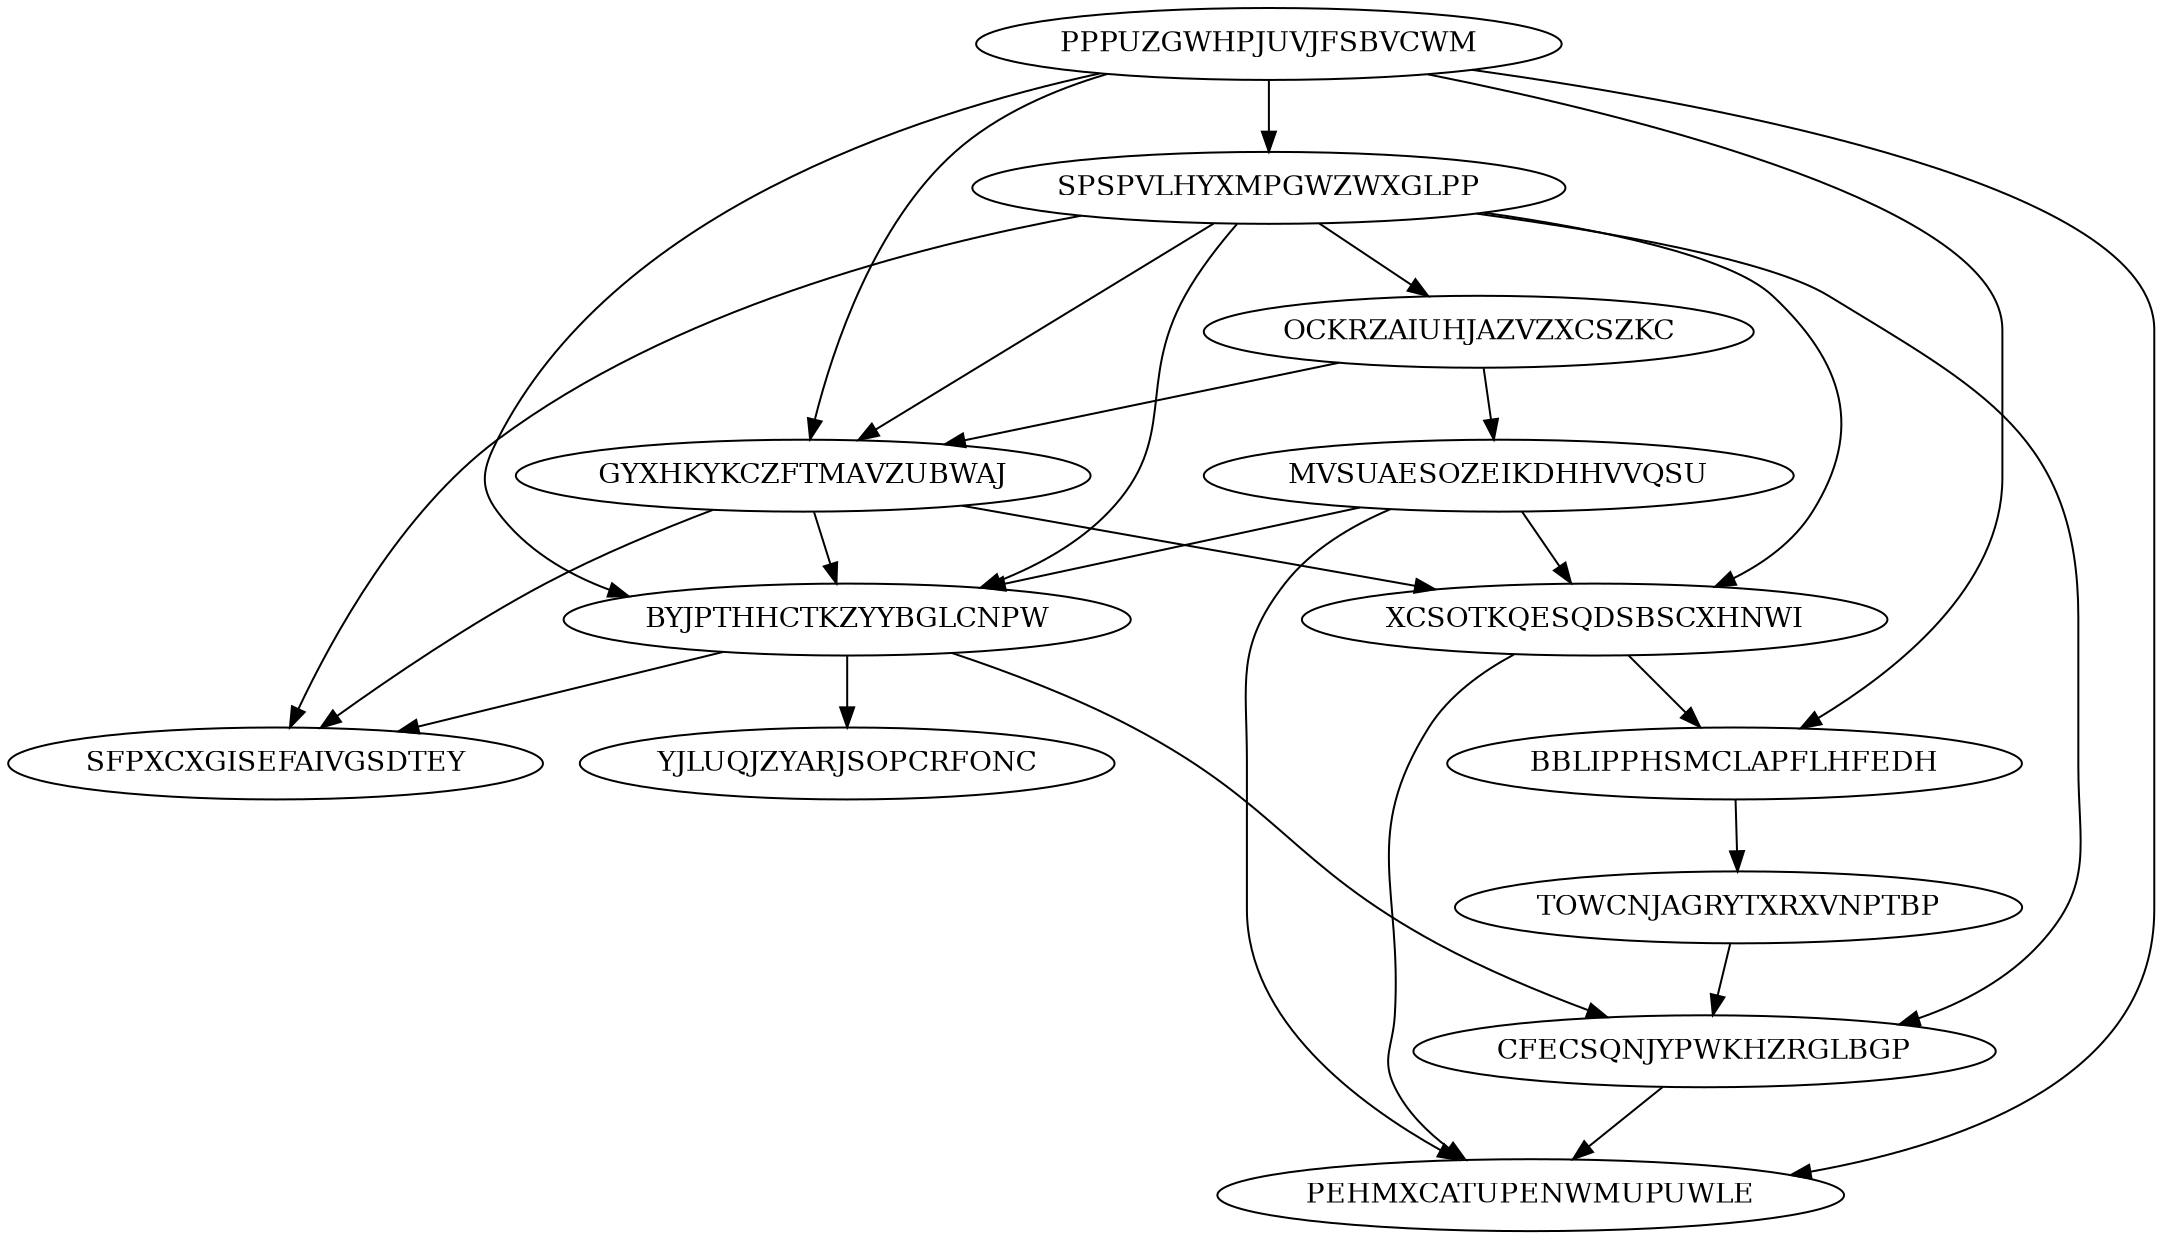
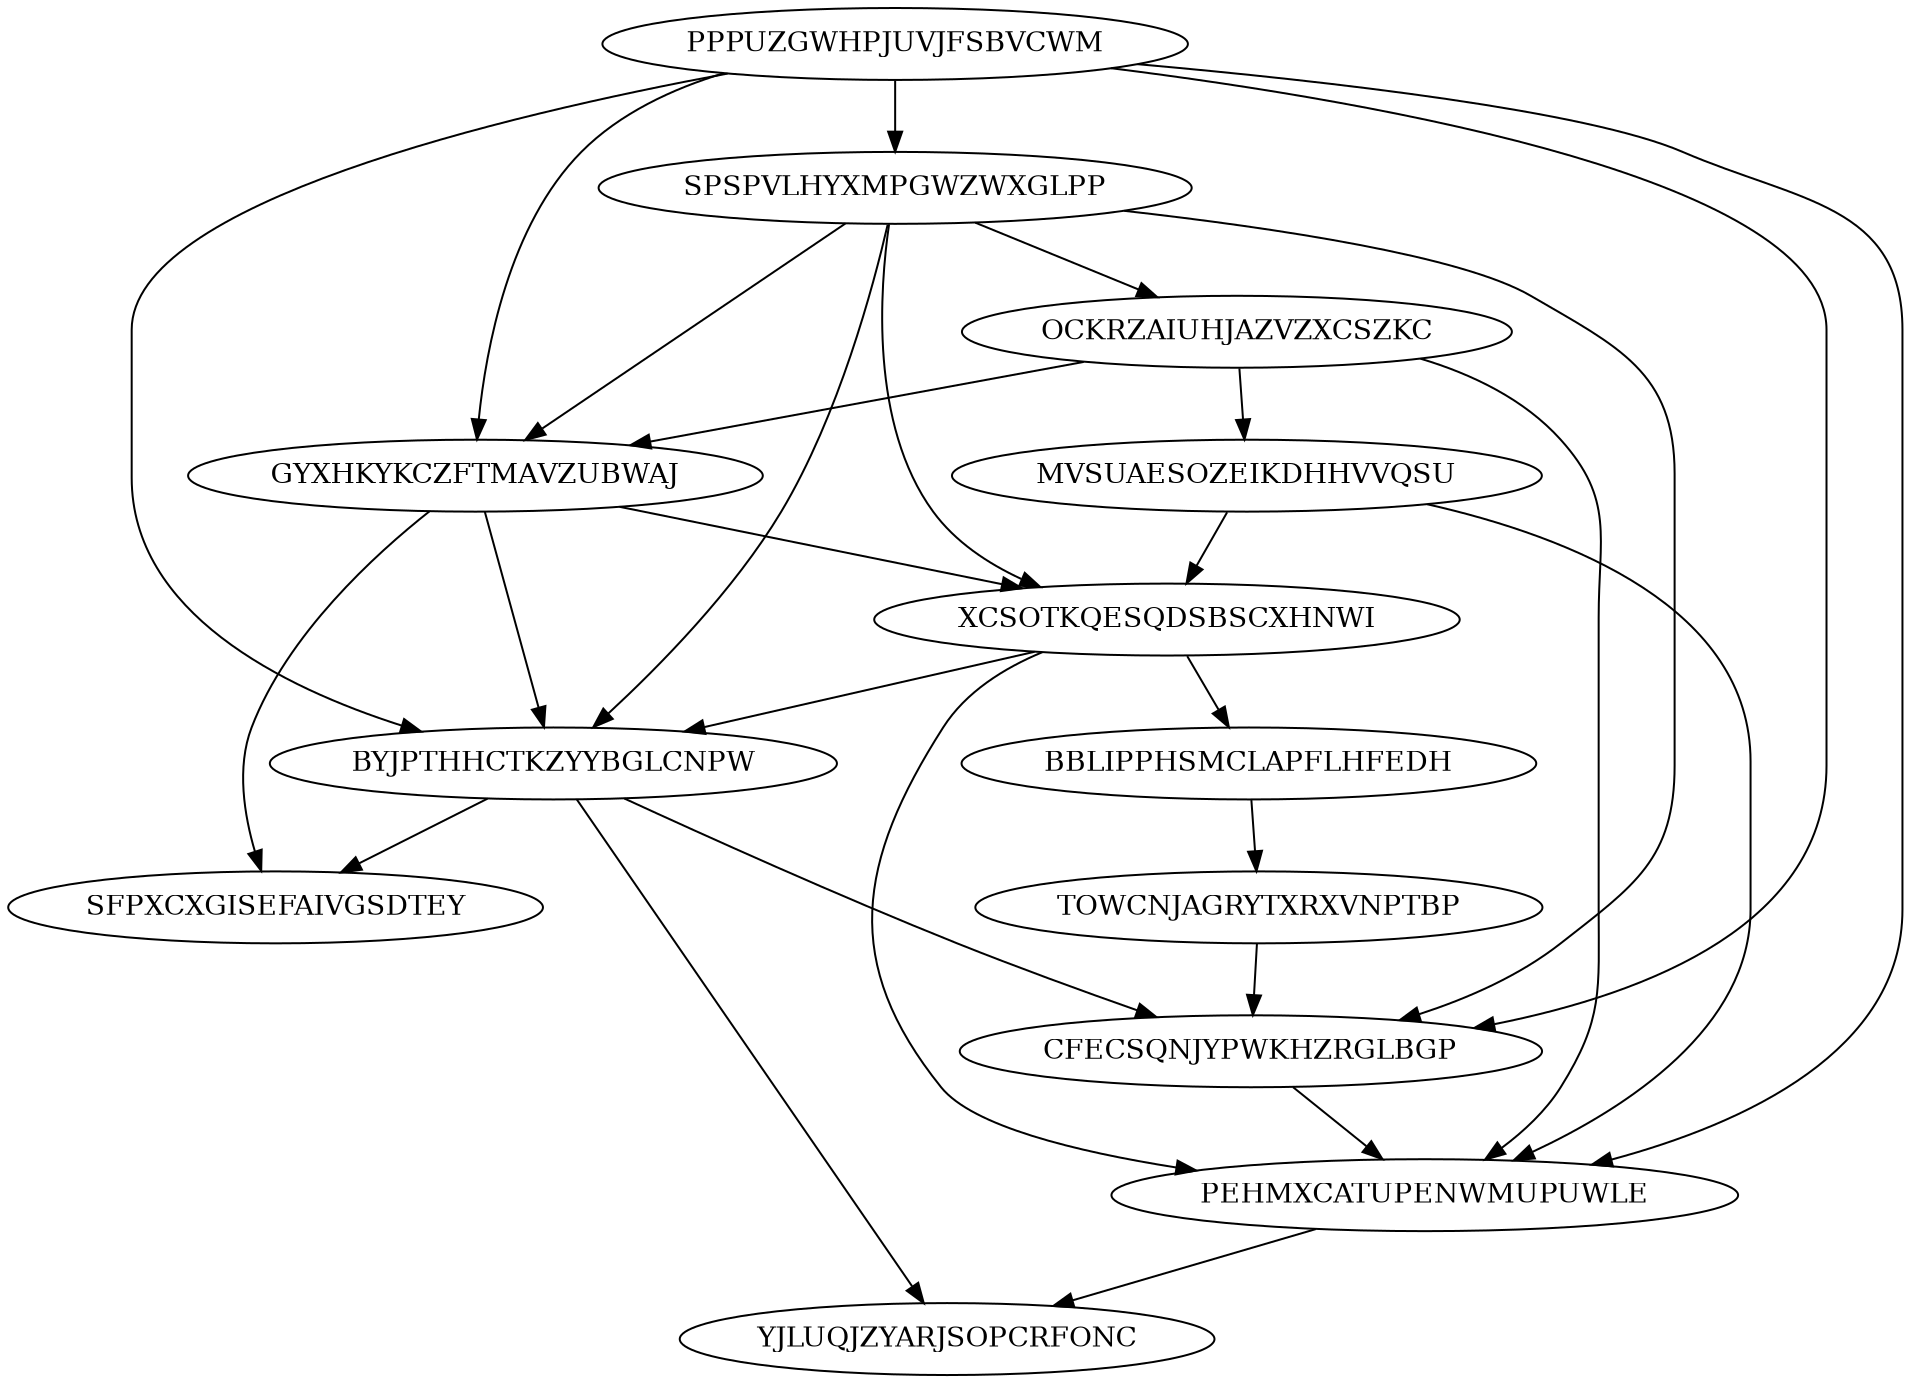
edge "PPPUZGWHPJUVJFSBVCWM" -> "BBLIPPHSMCLAPFLHFEDH": now "PPPUZGWHPJUVJFSBVCWM" -> "CFECSQNJYPWKHZRGLBGP"
edge "SPSPVLHYXMPGWZWXGLPP" -> "SFPXCXGISEFAIVGSDTEY": removed
edge "MVSUAESOZEIKDHHVVQSU" -> "BYJPTHHCTKZYYBGLCNPW": now "XCSOTKQESQDSBSCXHNWI" -> "BYJPTHHCTKZYYBGLCNPW"
edge "OCKRZAIUHJAZVZXCSZKC" -> "PEHMXCATUPENWMUPUWLE": added
edge "PEHMXCATUPENWMUPUWLE" -> "YJLUQJZYARJSOPCRFONC": added
